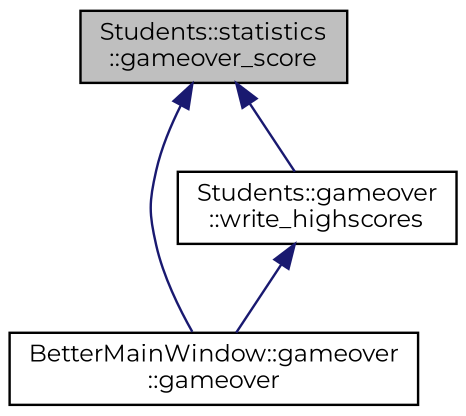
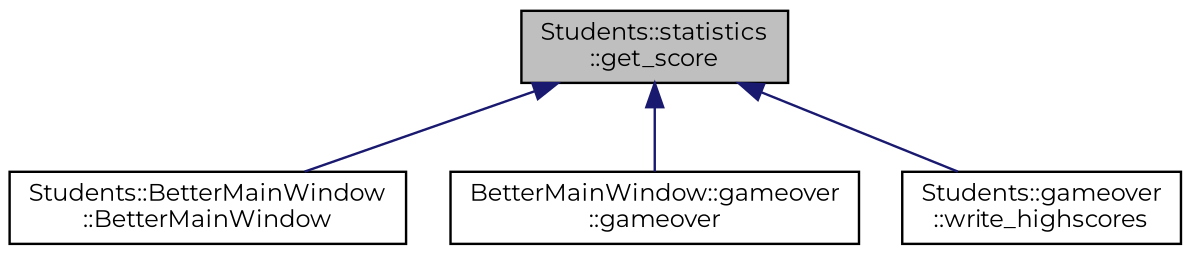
node "Students::statistics ::gameover_score": label "Students::statistics ::gameover_score" -> "Students::statistics ::get_score"
node "Students::BetterMainWindow ::BetterMainWindow": added
edge "BetterMainWindow::gameover ::gameover" -> "Students::gameover ::write_highscores": removed
